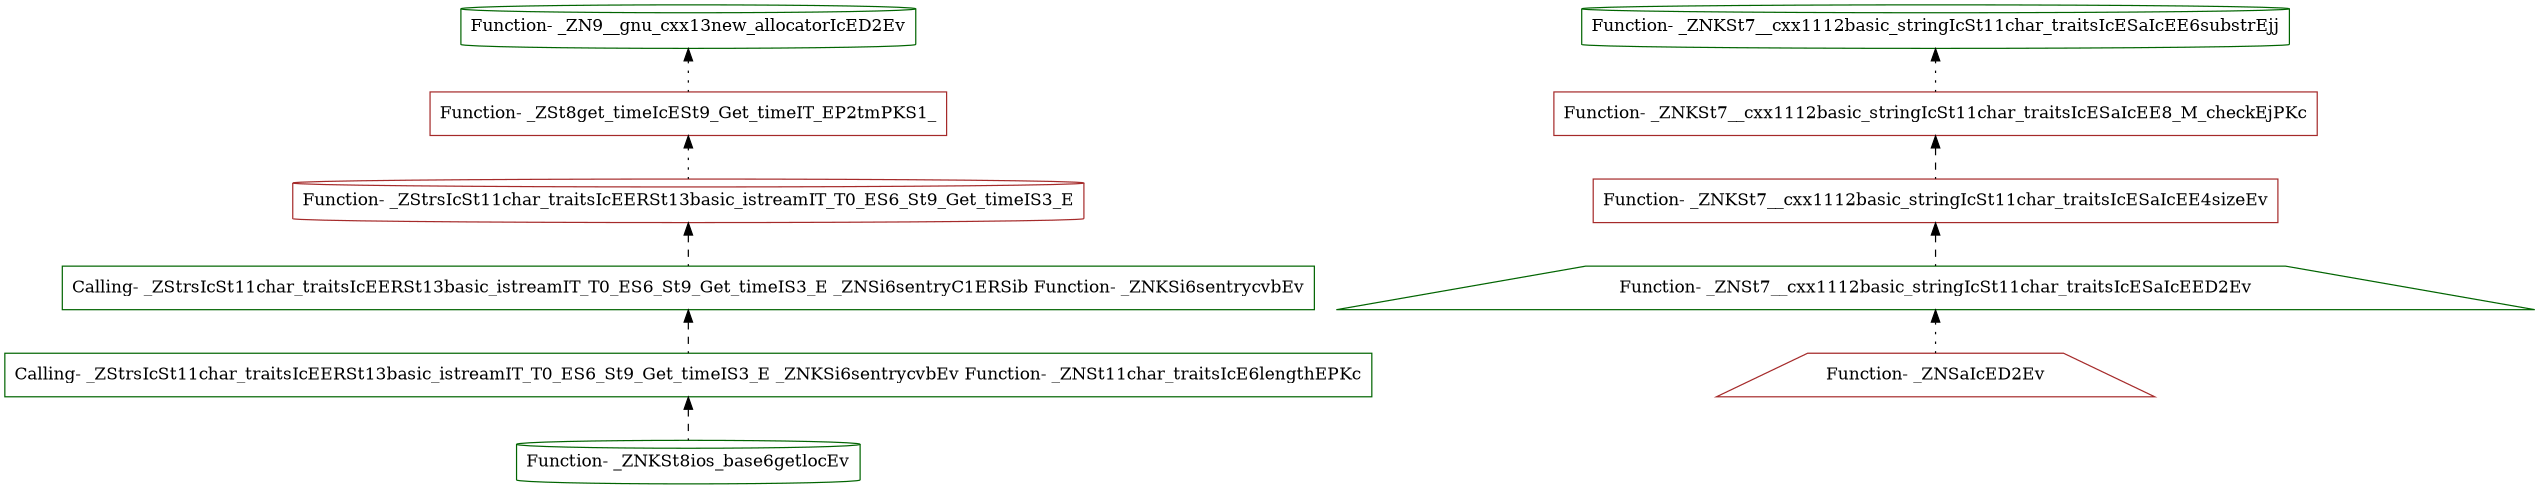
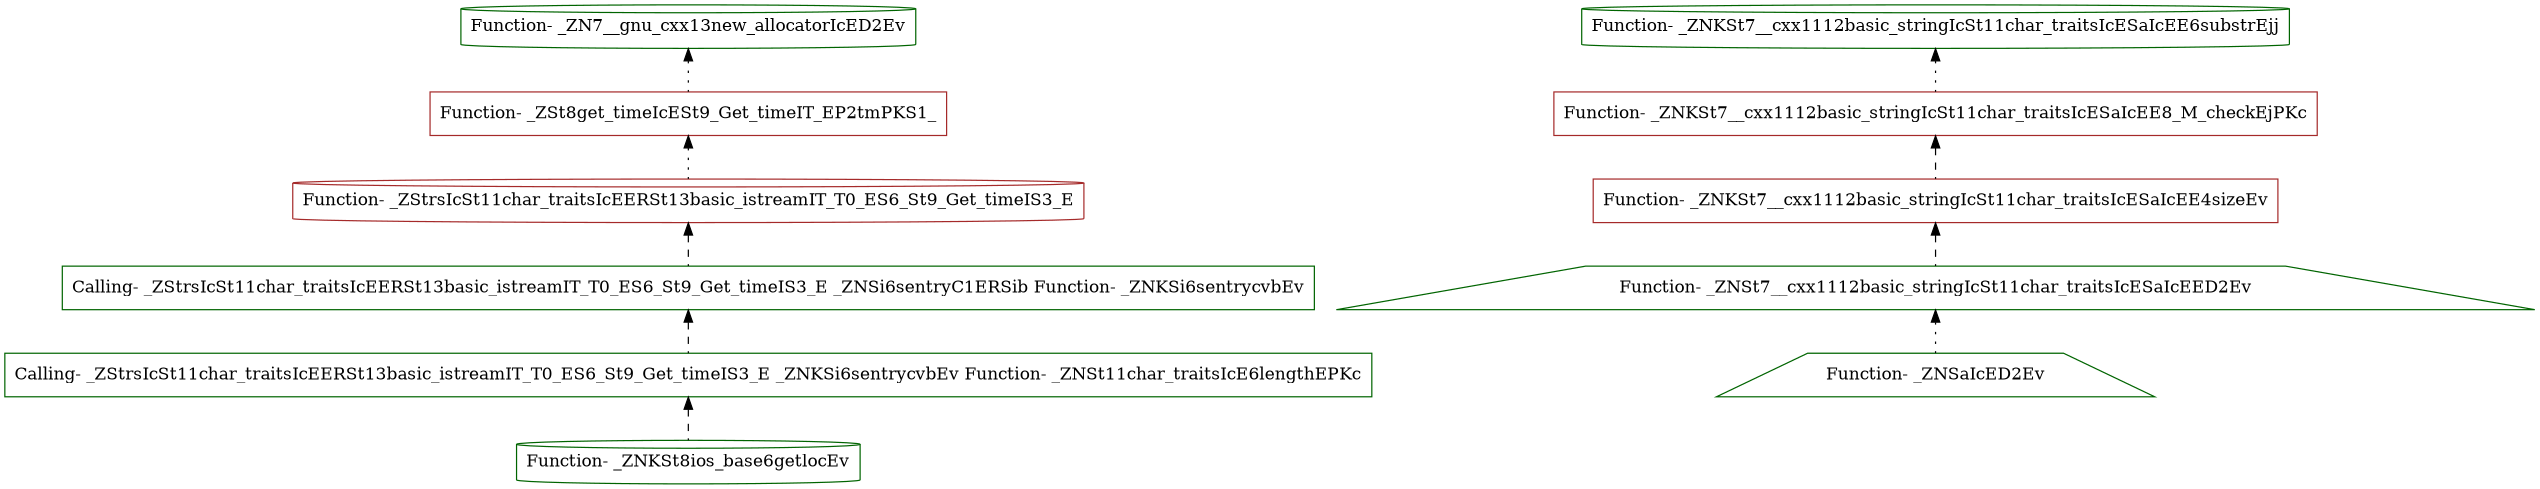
node "Function- _ZN9__gnu_cxx13new_allocatorIcED2Ev": label "Function- _ZN9__gnu_cxx13new_allocatorIcED2Ev" -> "Function- _ZN7__gnu_cxx13new_allocatorIcED2Ev"
node "Function- _ZNSaIcED2Ev": color brown -> darkgreen
